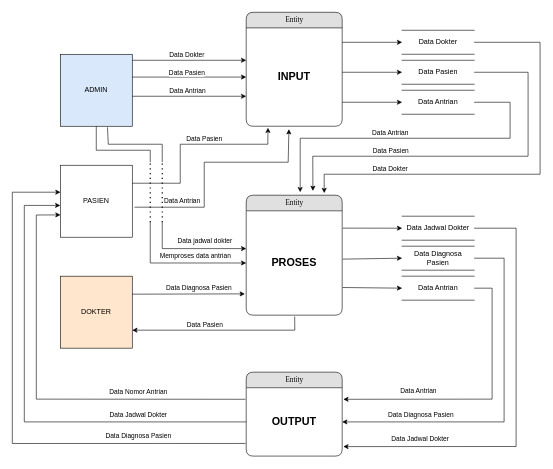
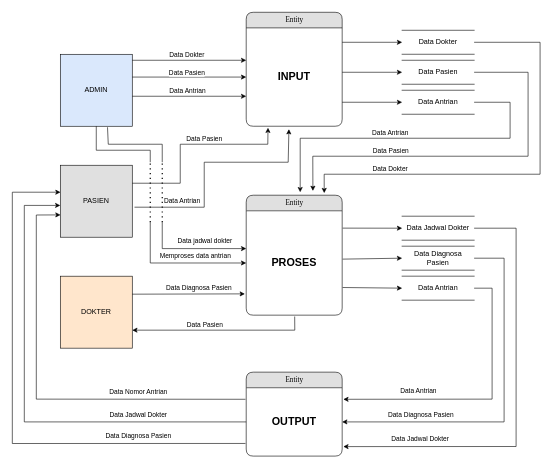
node "PASIEN": fillcolor #ffffff -> #e0e0e0
